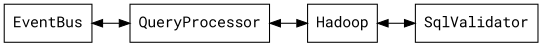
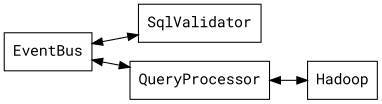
edge "Hadoop" -- "SqlValidator": now "EventBus" -- "SqlValidator"
